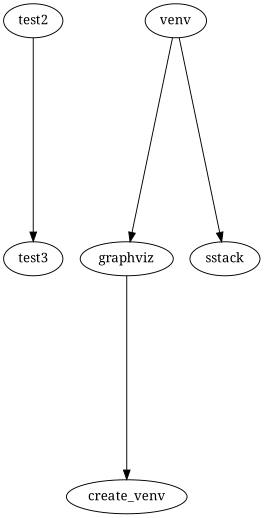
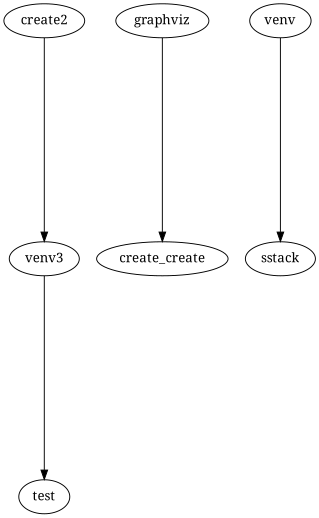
node "test2": label "test2" -> "create2"
edge "venv" -> "graphviz": removed
node "test3": label "test3" -> "venv3"
node "test": added
node "create_venv": label "create_venv" -> "create_create"
